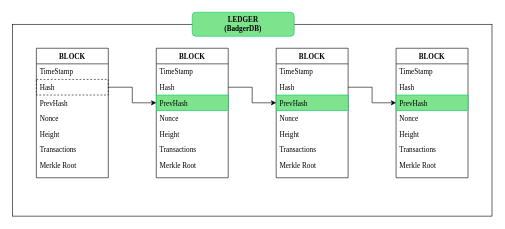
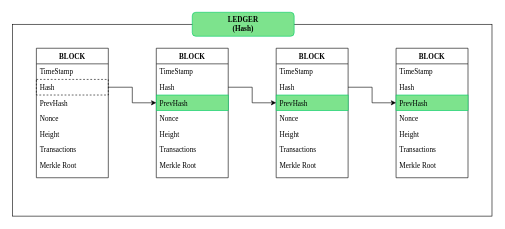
node "LEDGER (BadgerDB)": label "LEDGER (BadgerDB)" -> "LEDGER (Hash)"
